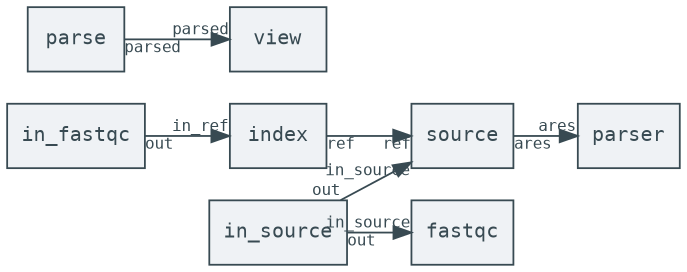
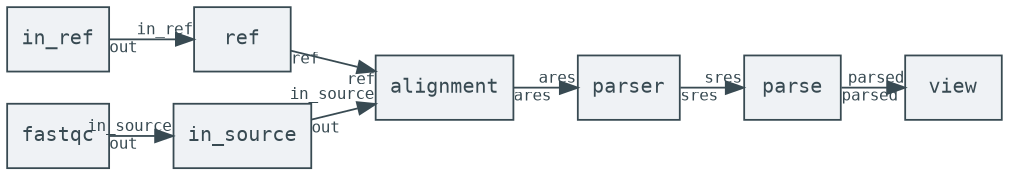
edge "parser" -> "parse": added
node "in_fastqc": label "in_fastqc" -> "in_ref"
node "index": label "index" -> "ref"
node "source": label "source" -> "alignment"
edge "in_source" -> "fastqc": reversed
